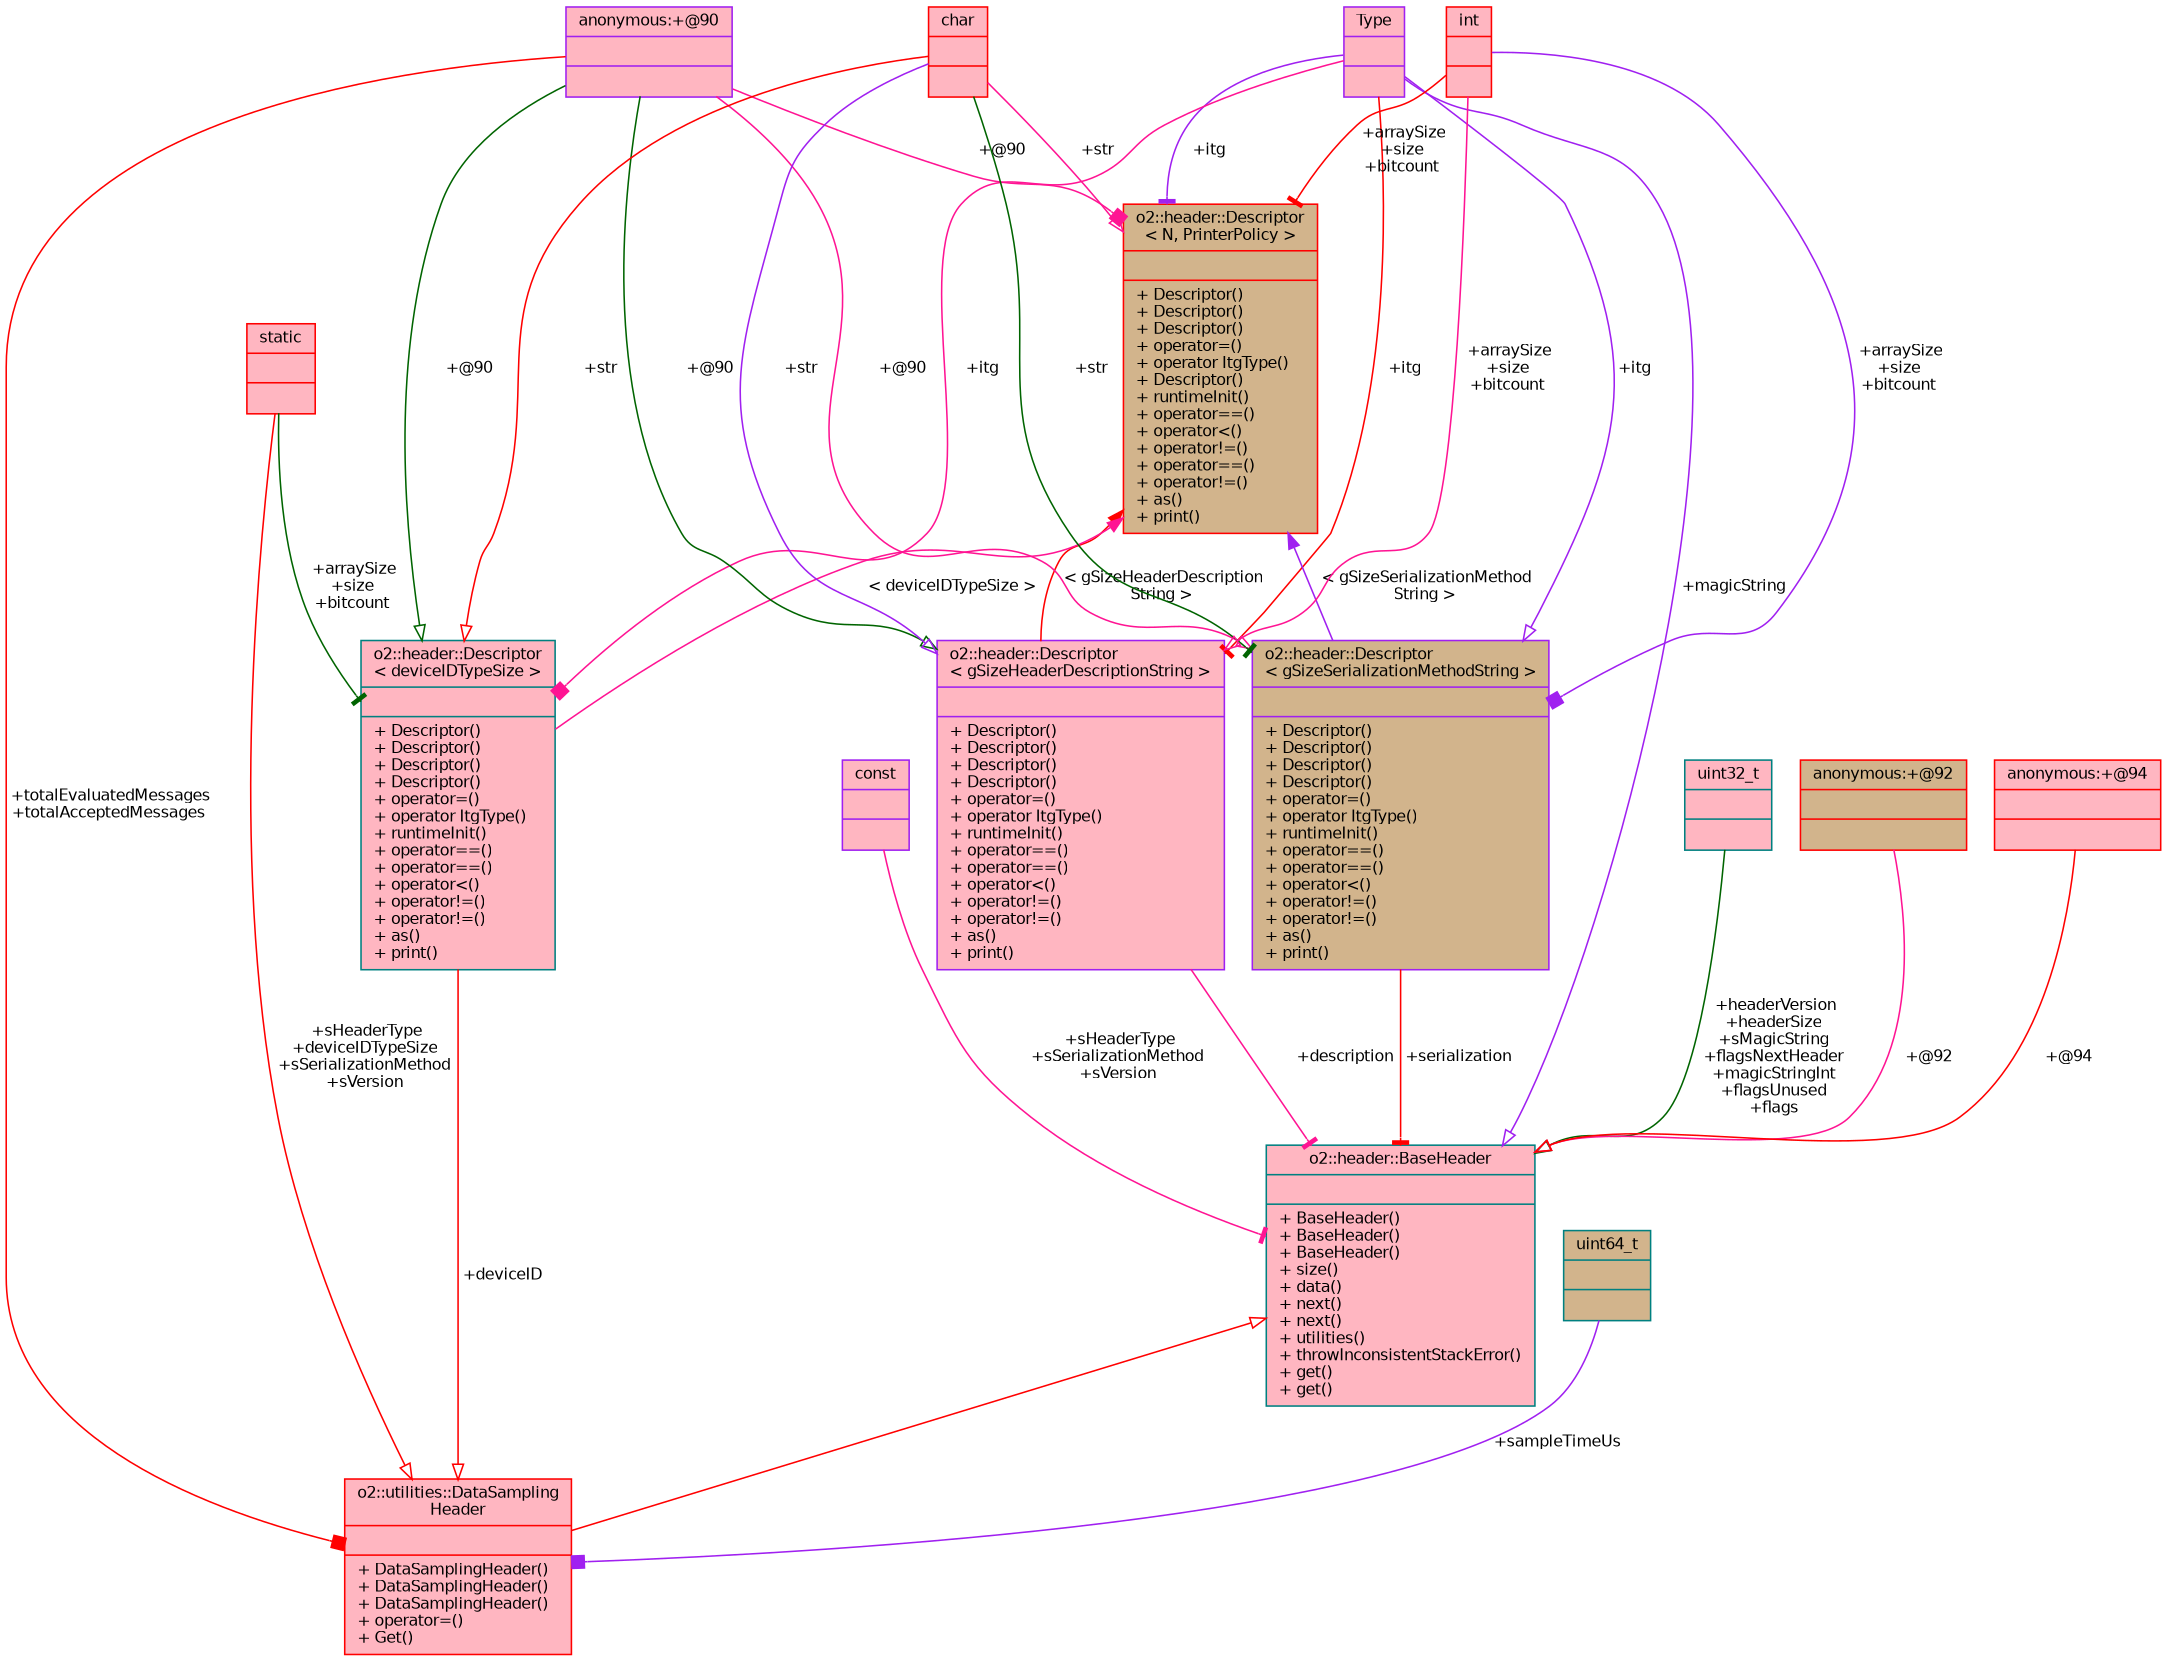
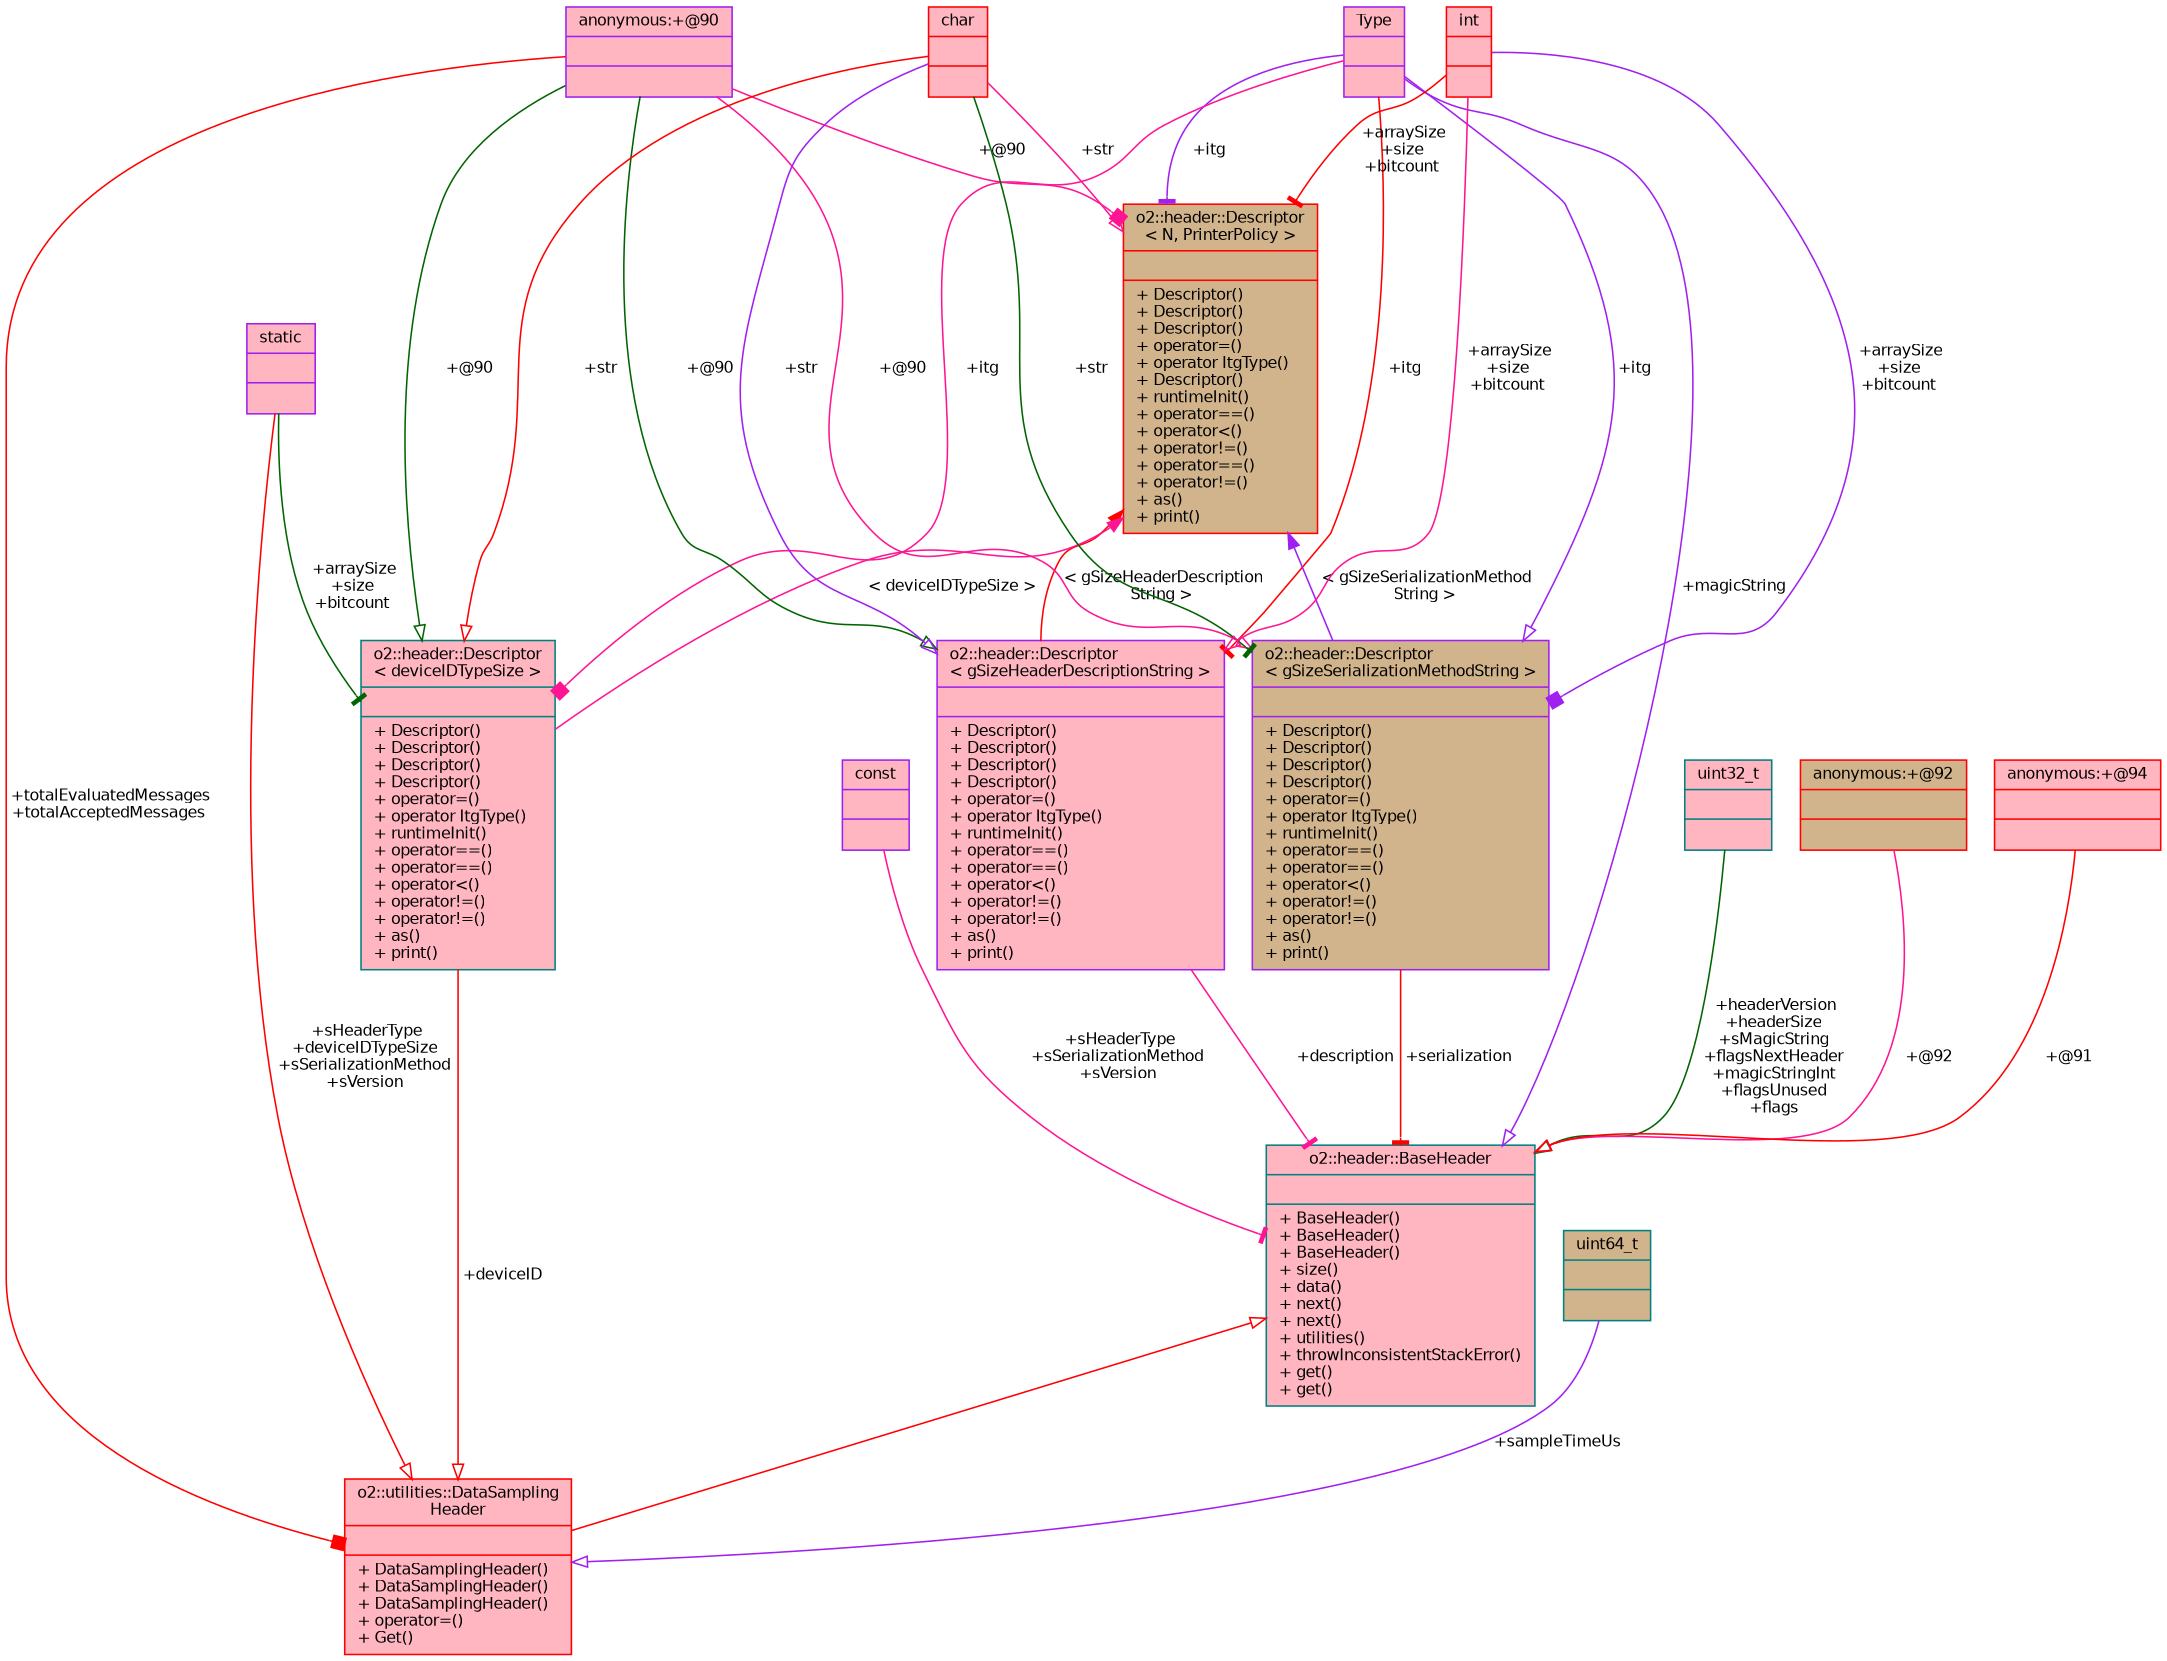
node "static": color red -> purple
edge "anonymous:+@94" -> "o2::header::BaseHeader": label " +@94" -> " +@91"
edge "uint64_t" -> "o2::utilities::DataSampling": arrowhead box -> onormal
